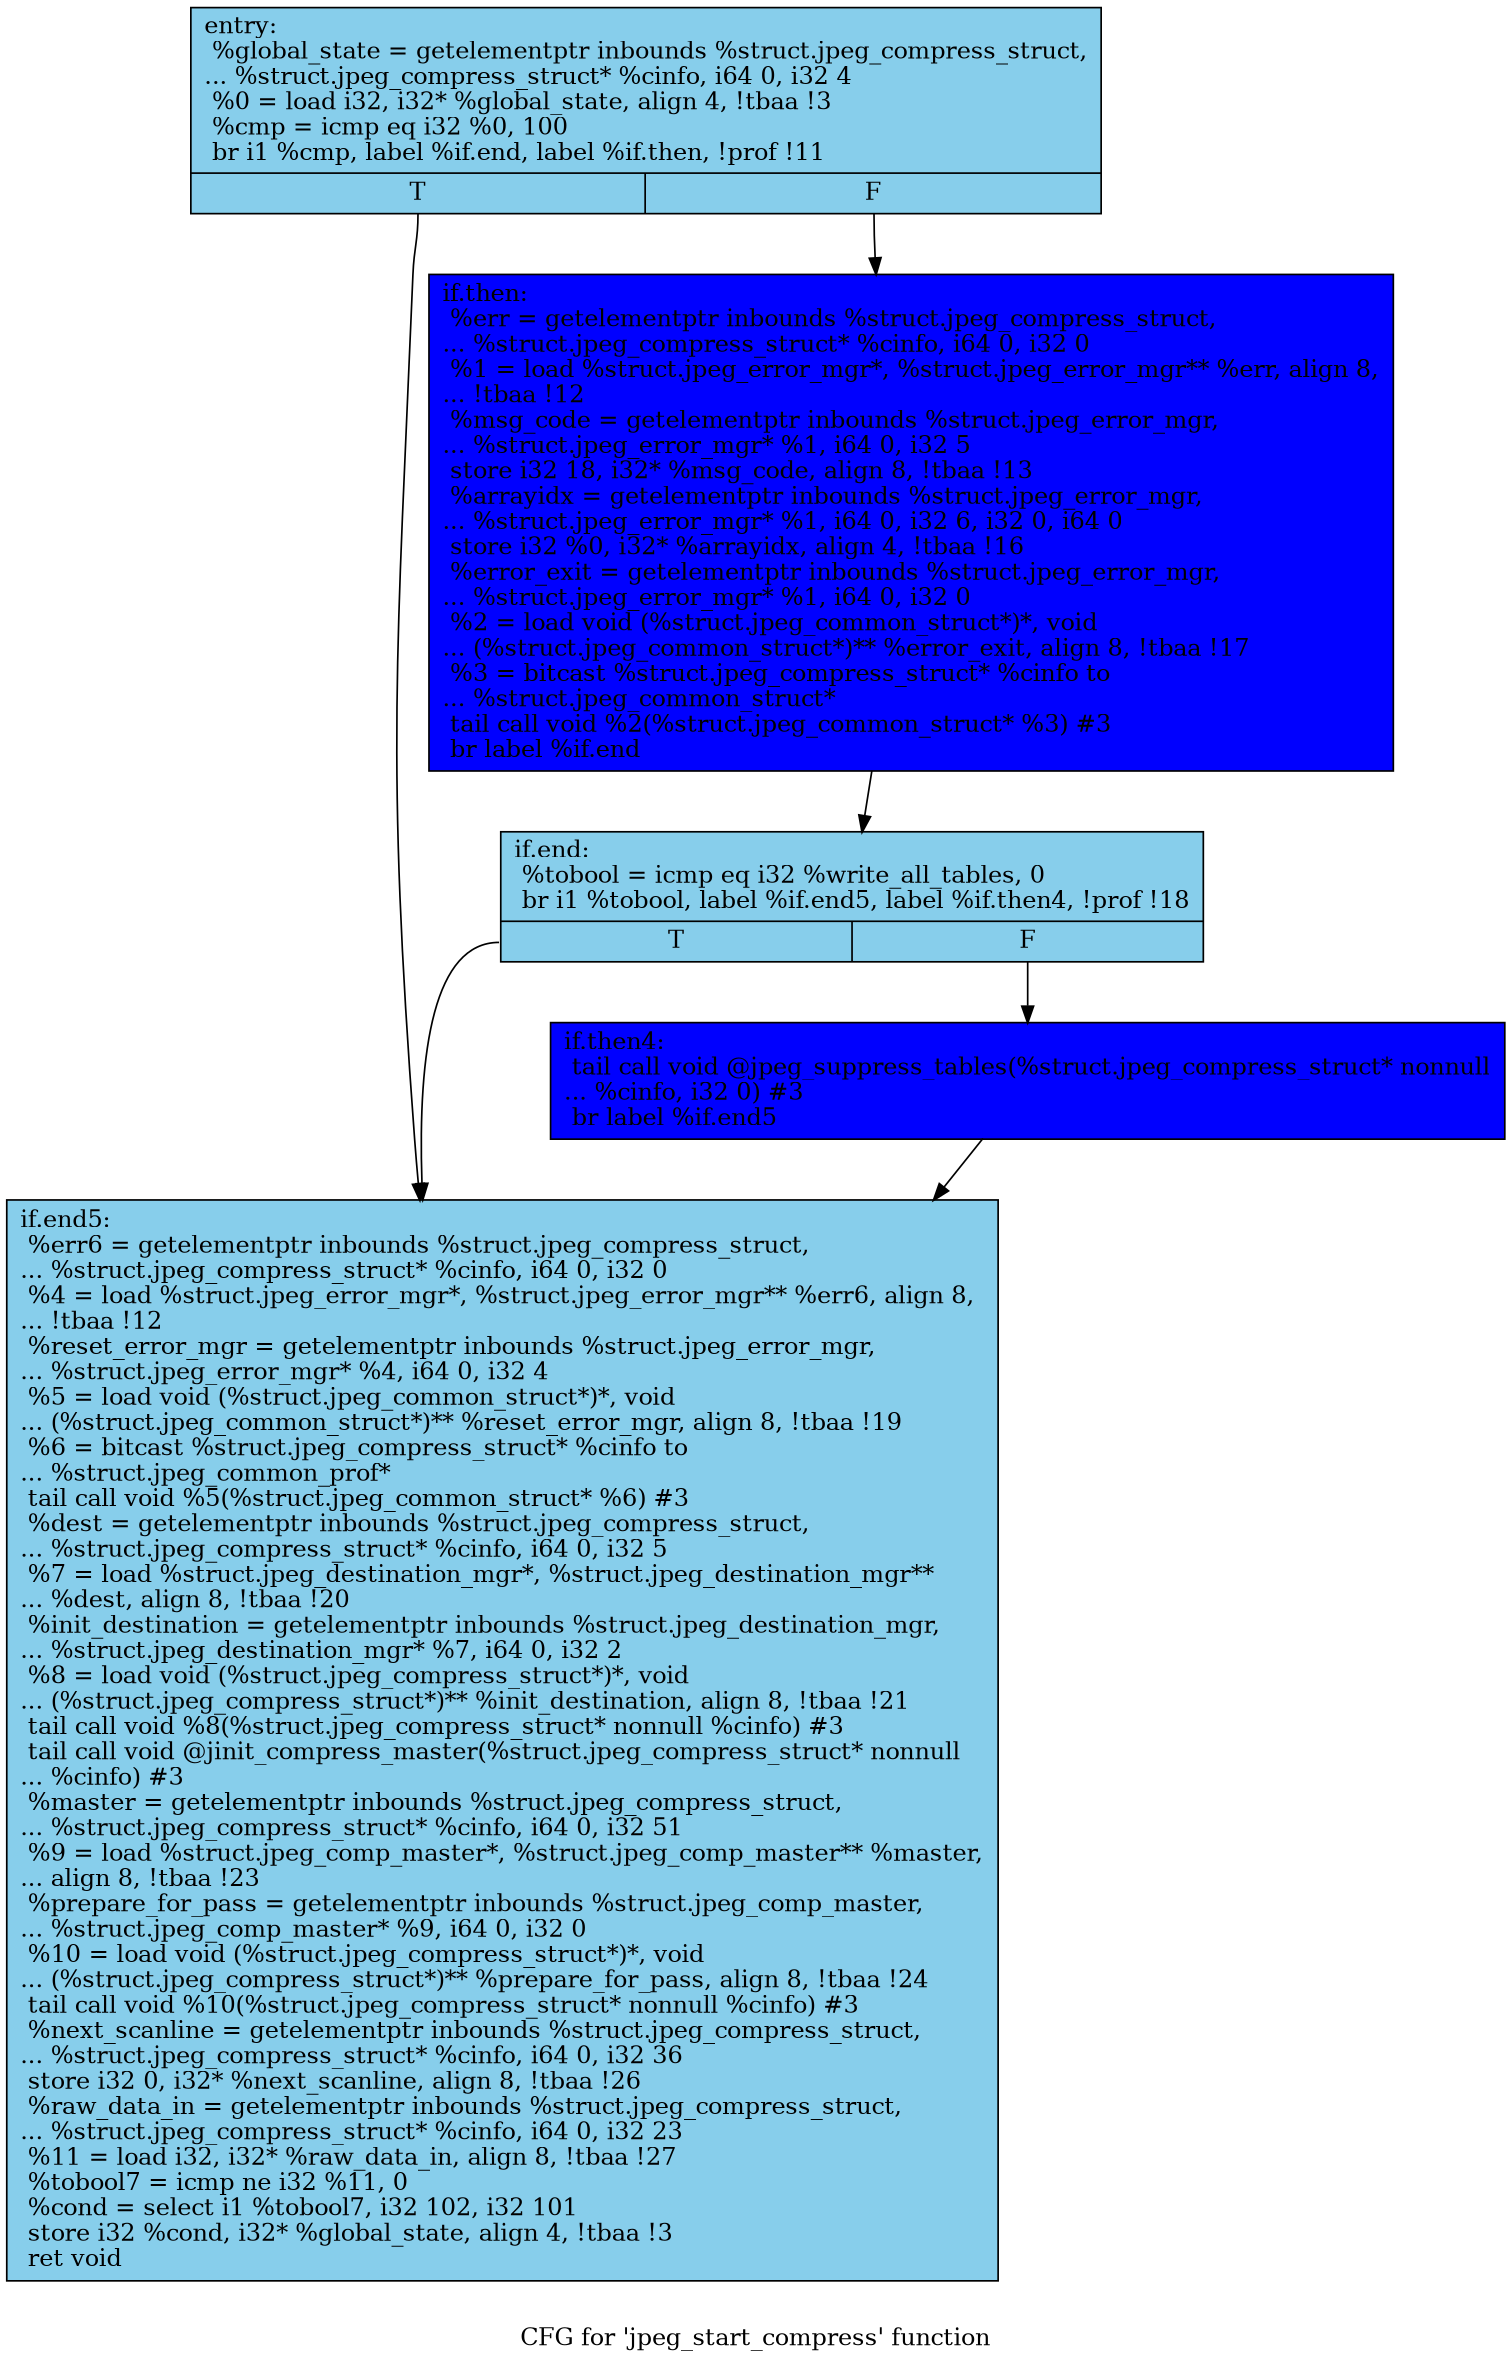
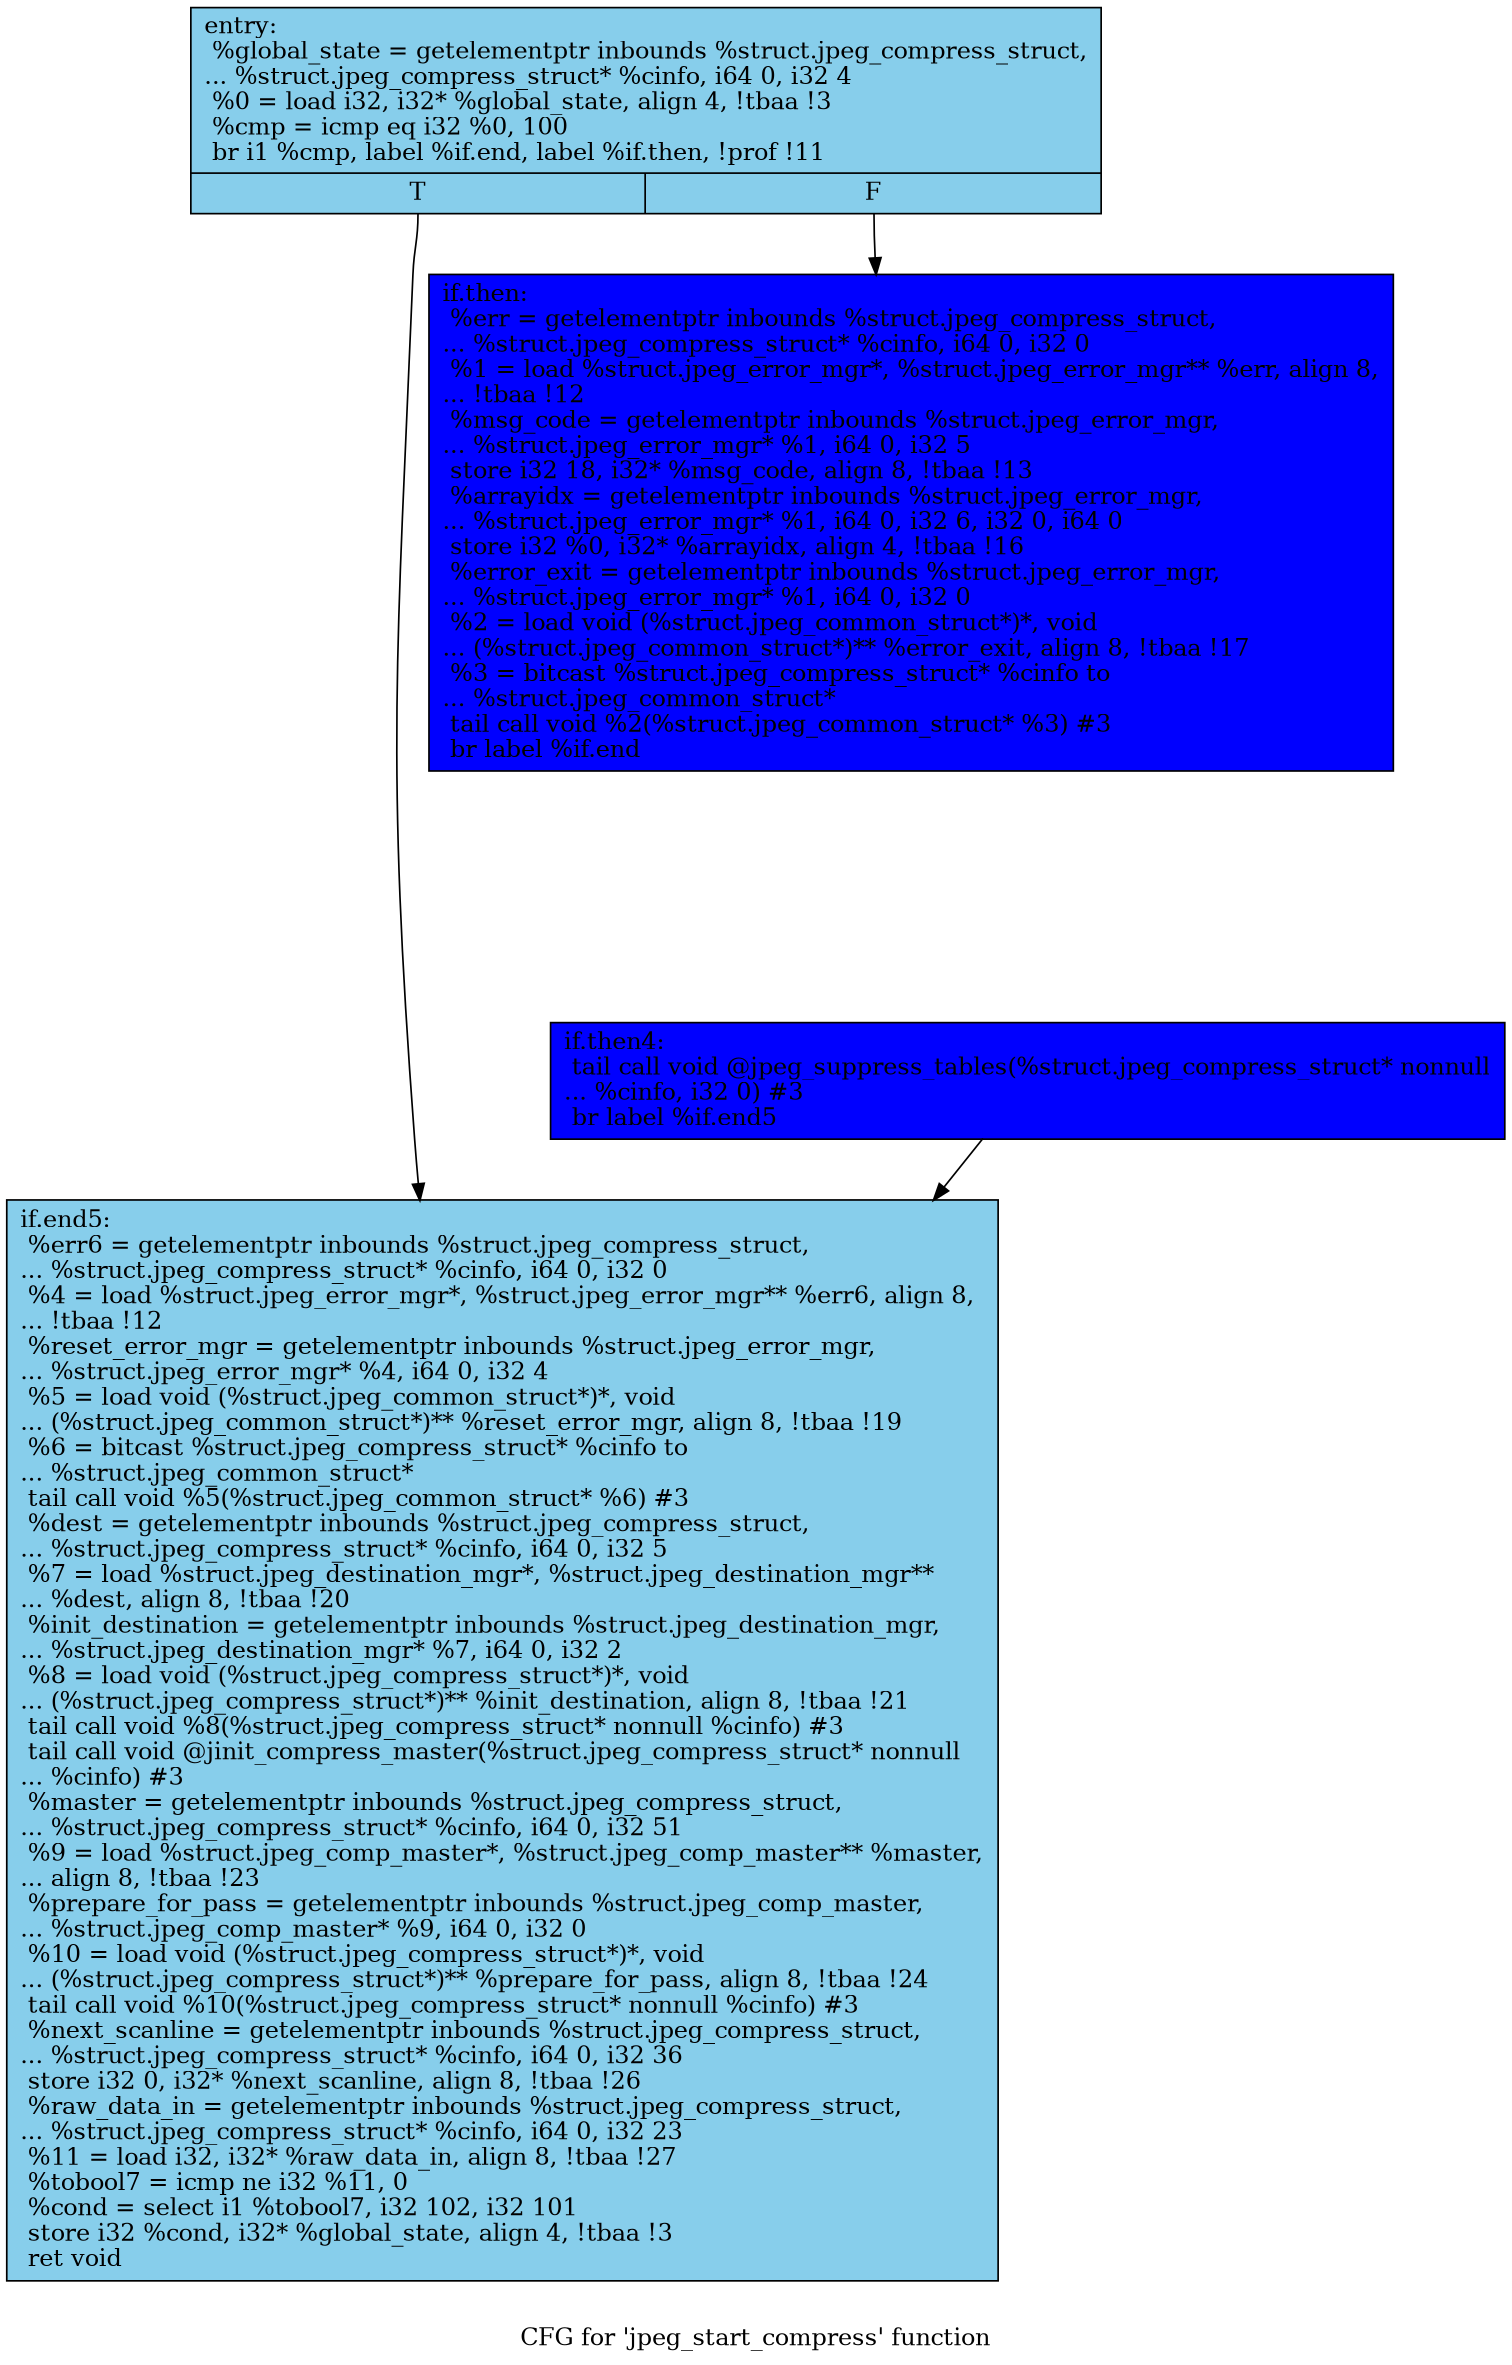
node "if.end:": removed
node "if.end5:": text "... %struct.jpeg_common_prof*" -> "... %struct.jpeg_common_struct*"
